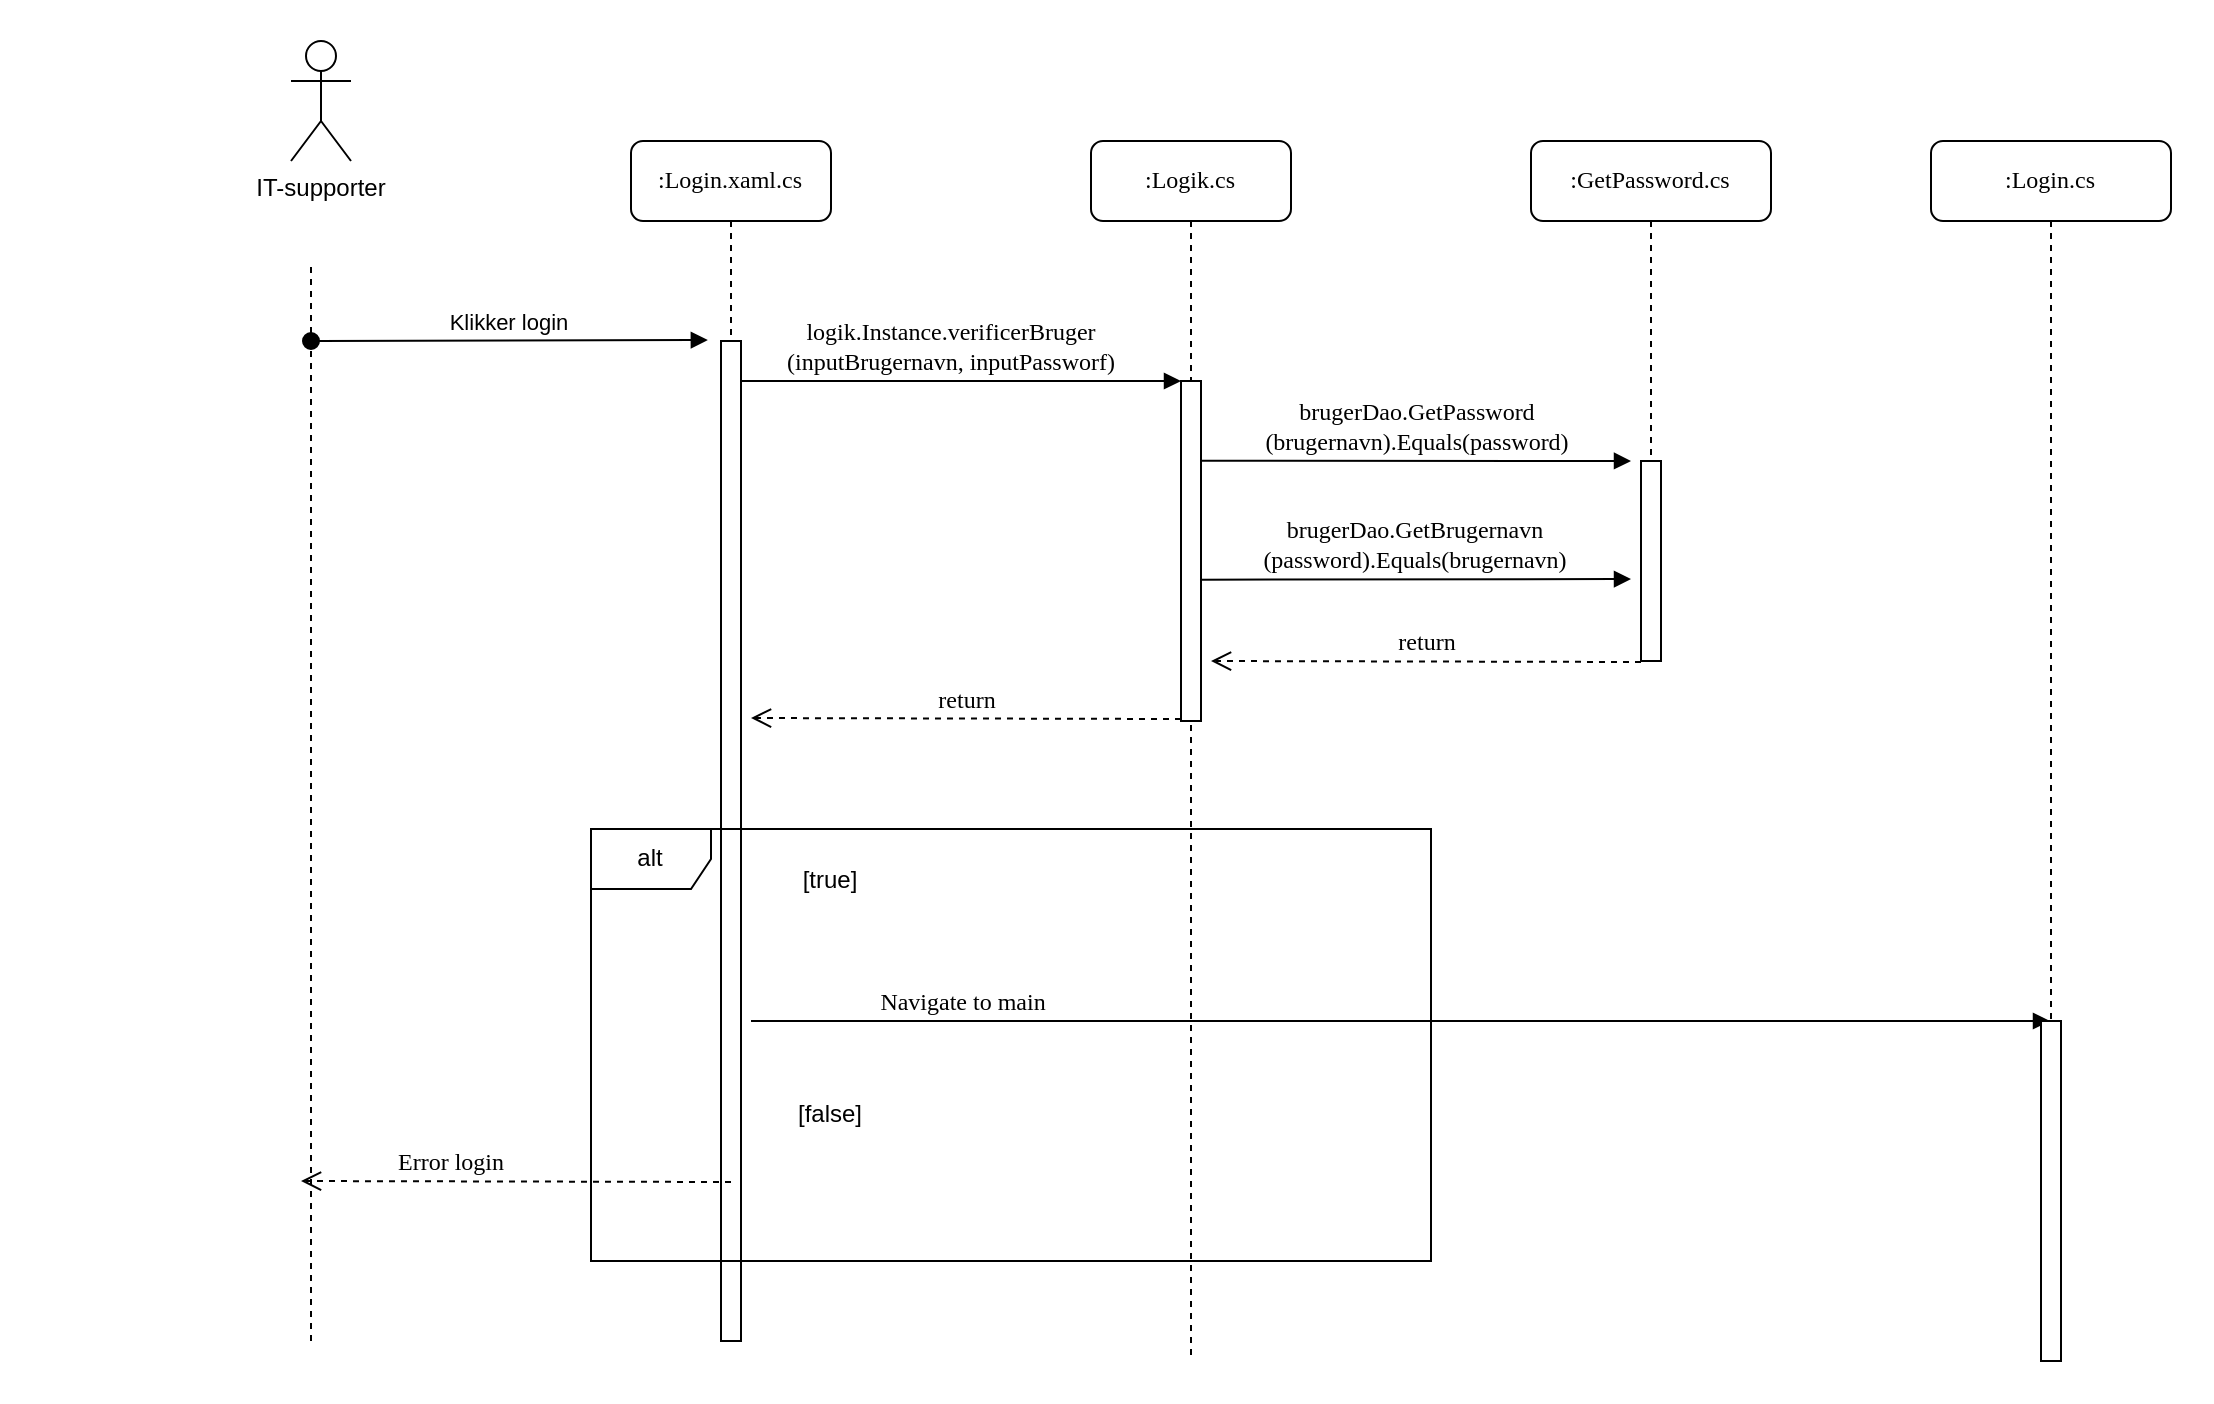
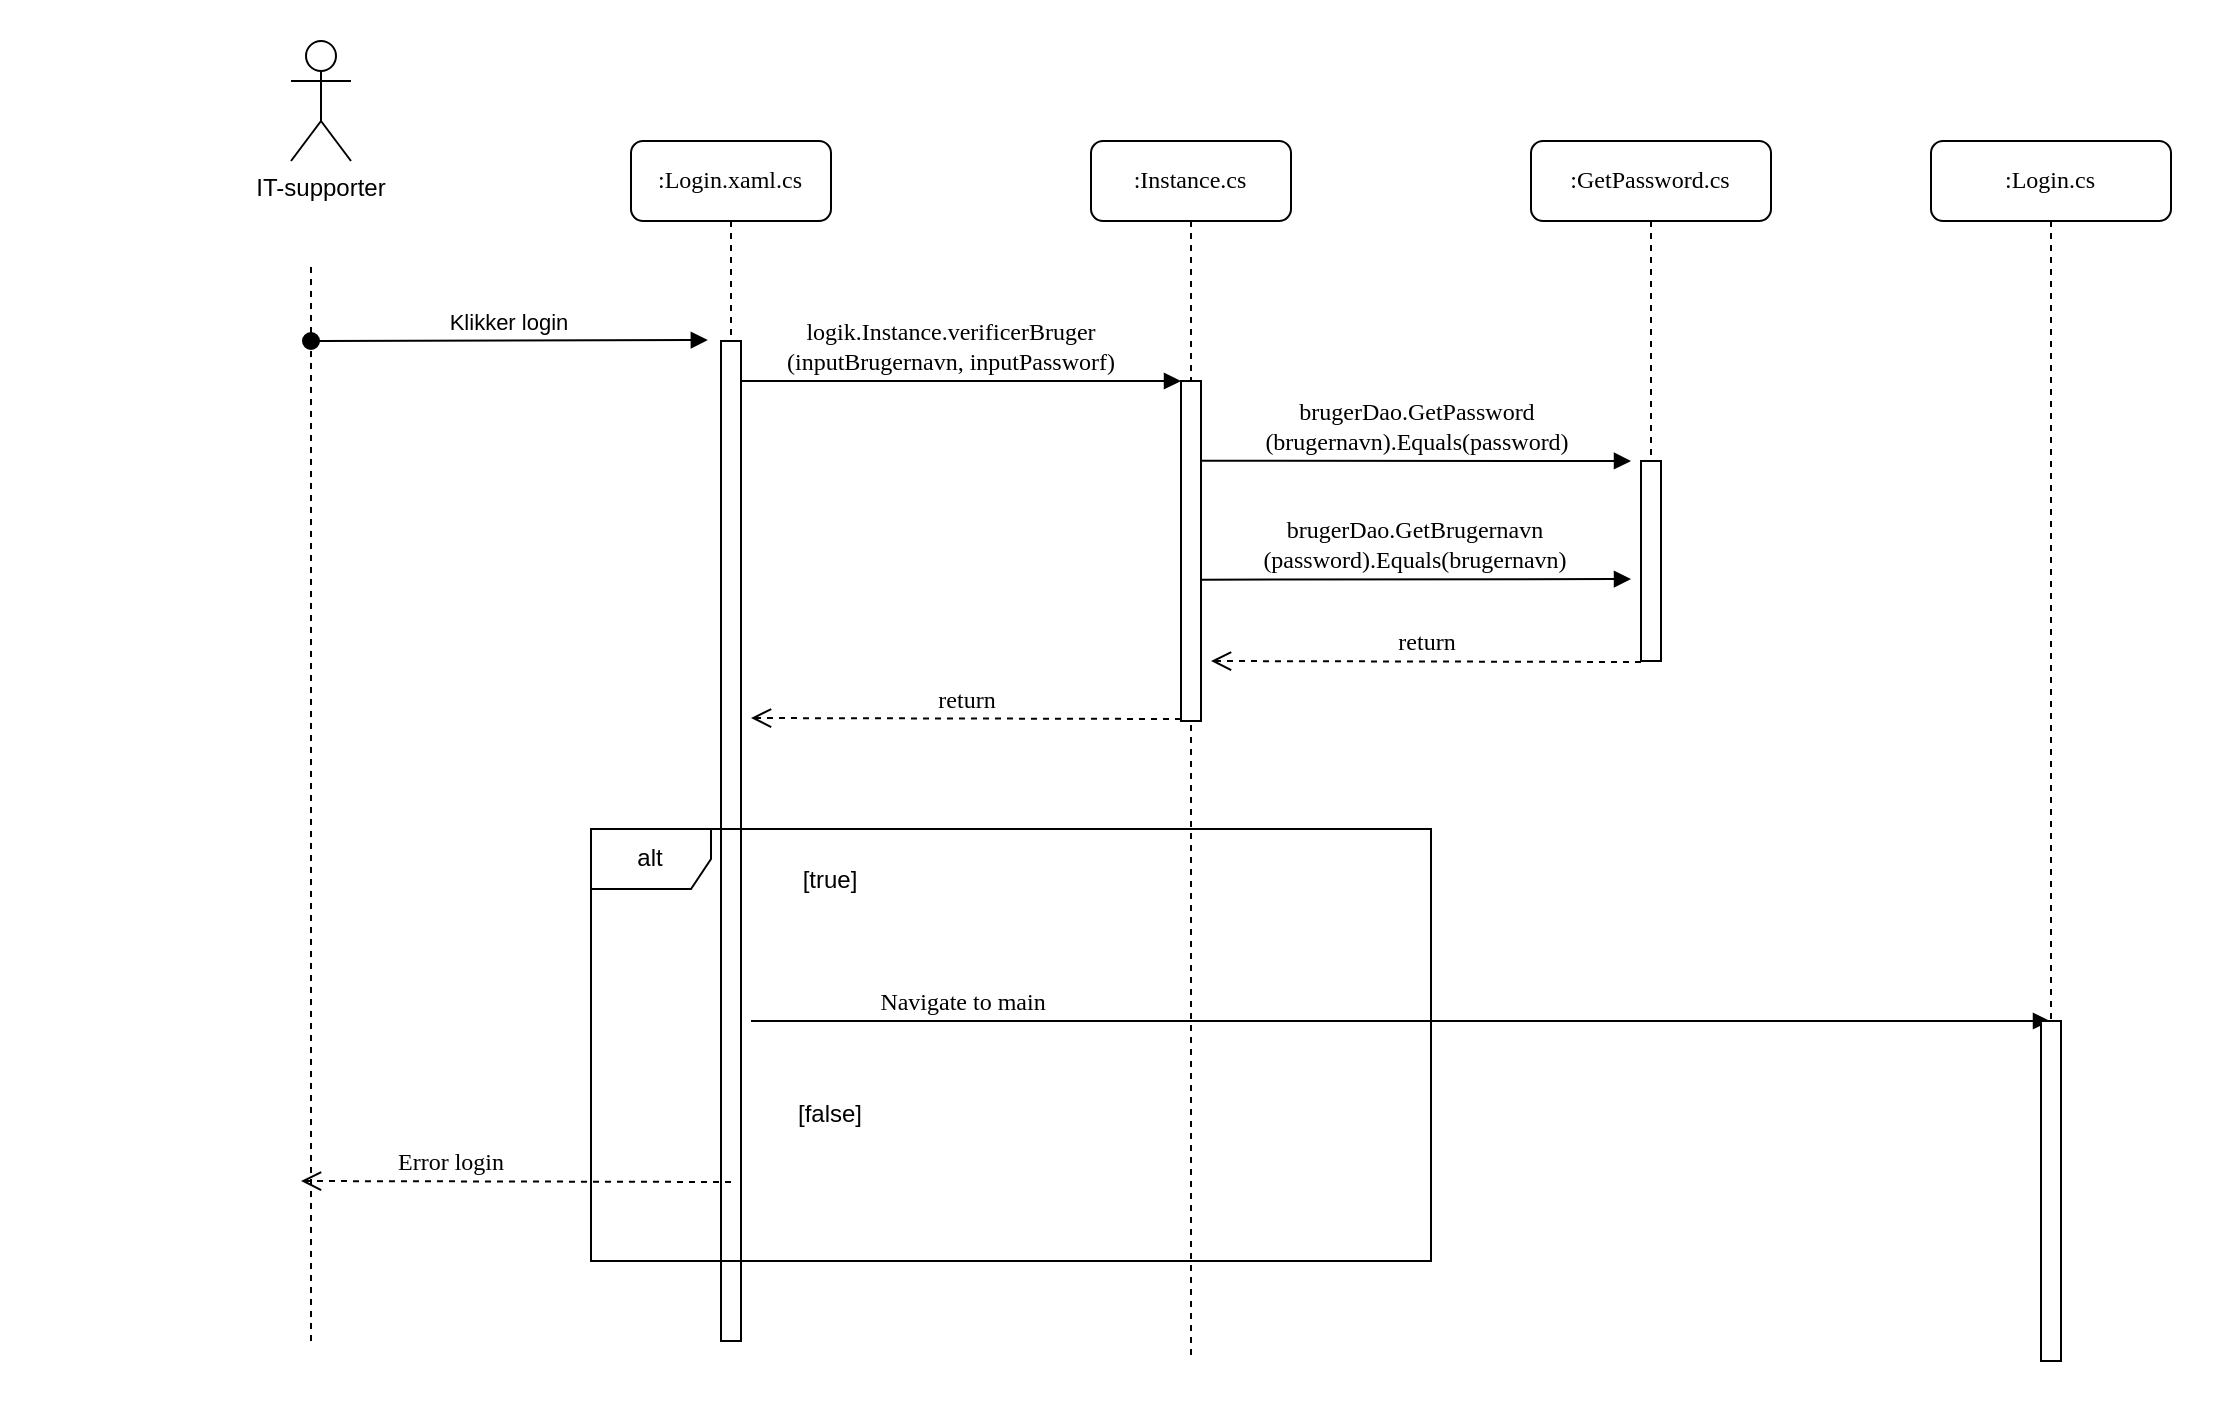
node ":Logik.cs": label ":Logik.cs" -> ":Instance.cs"
